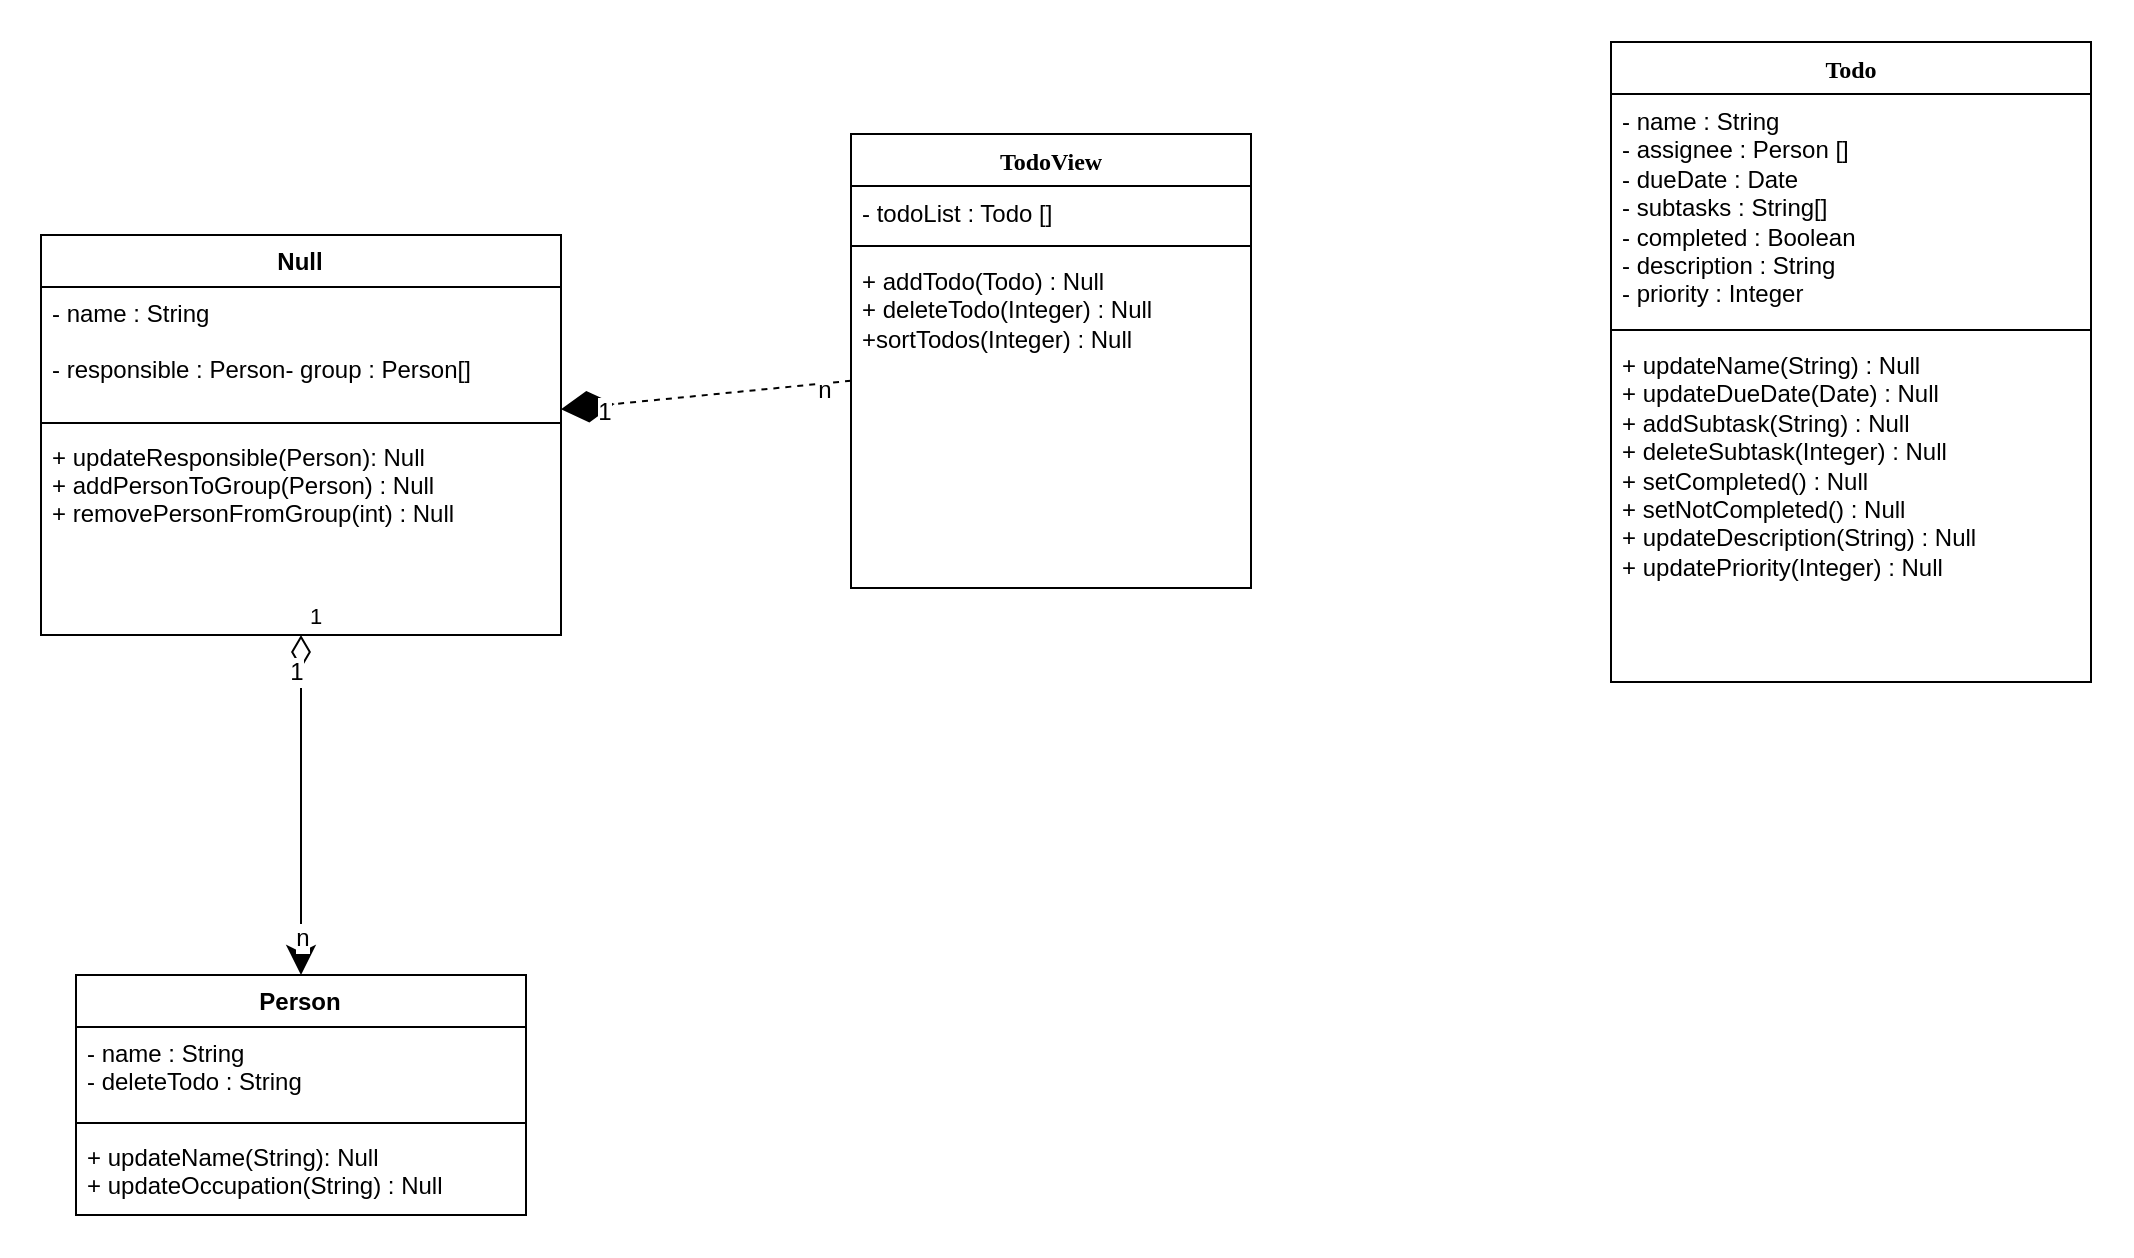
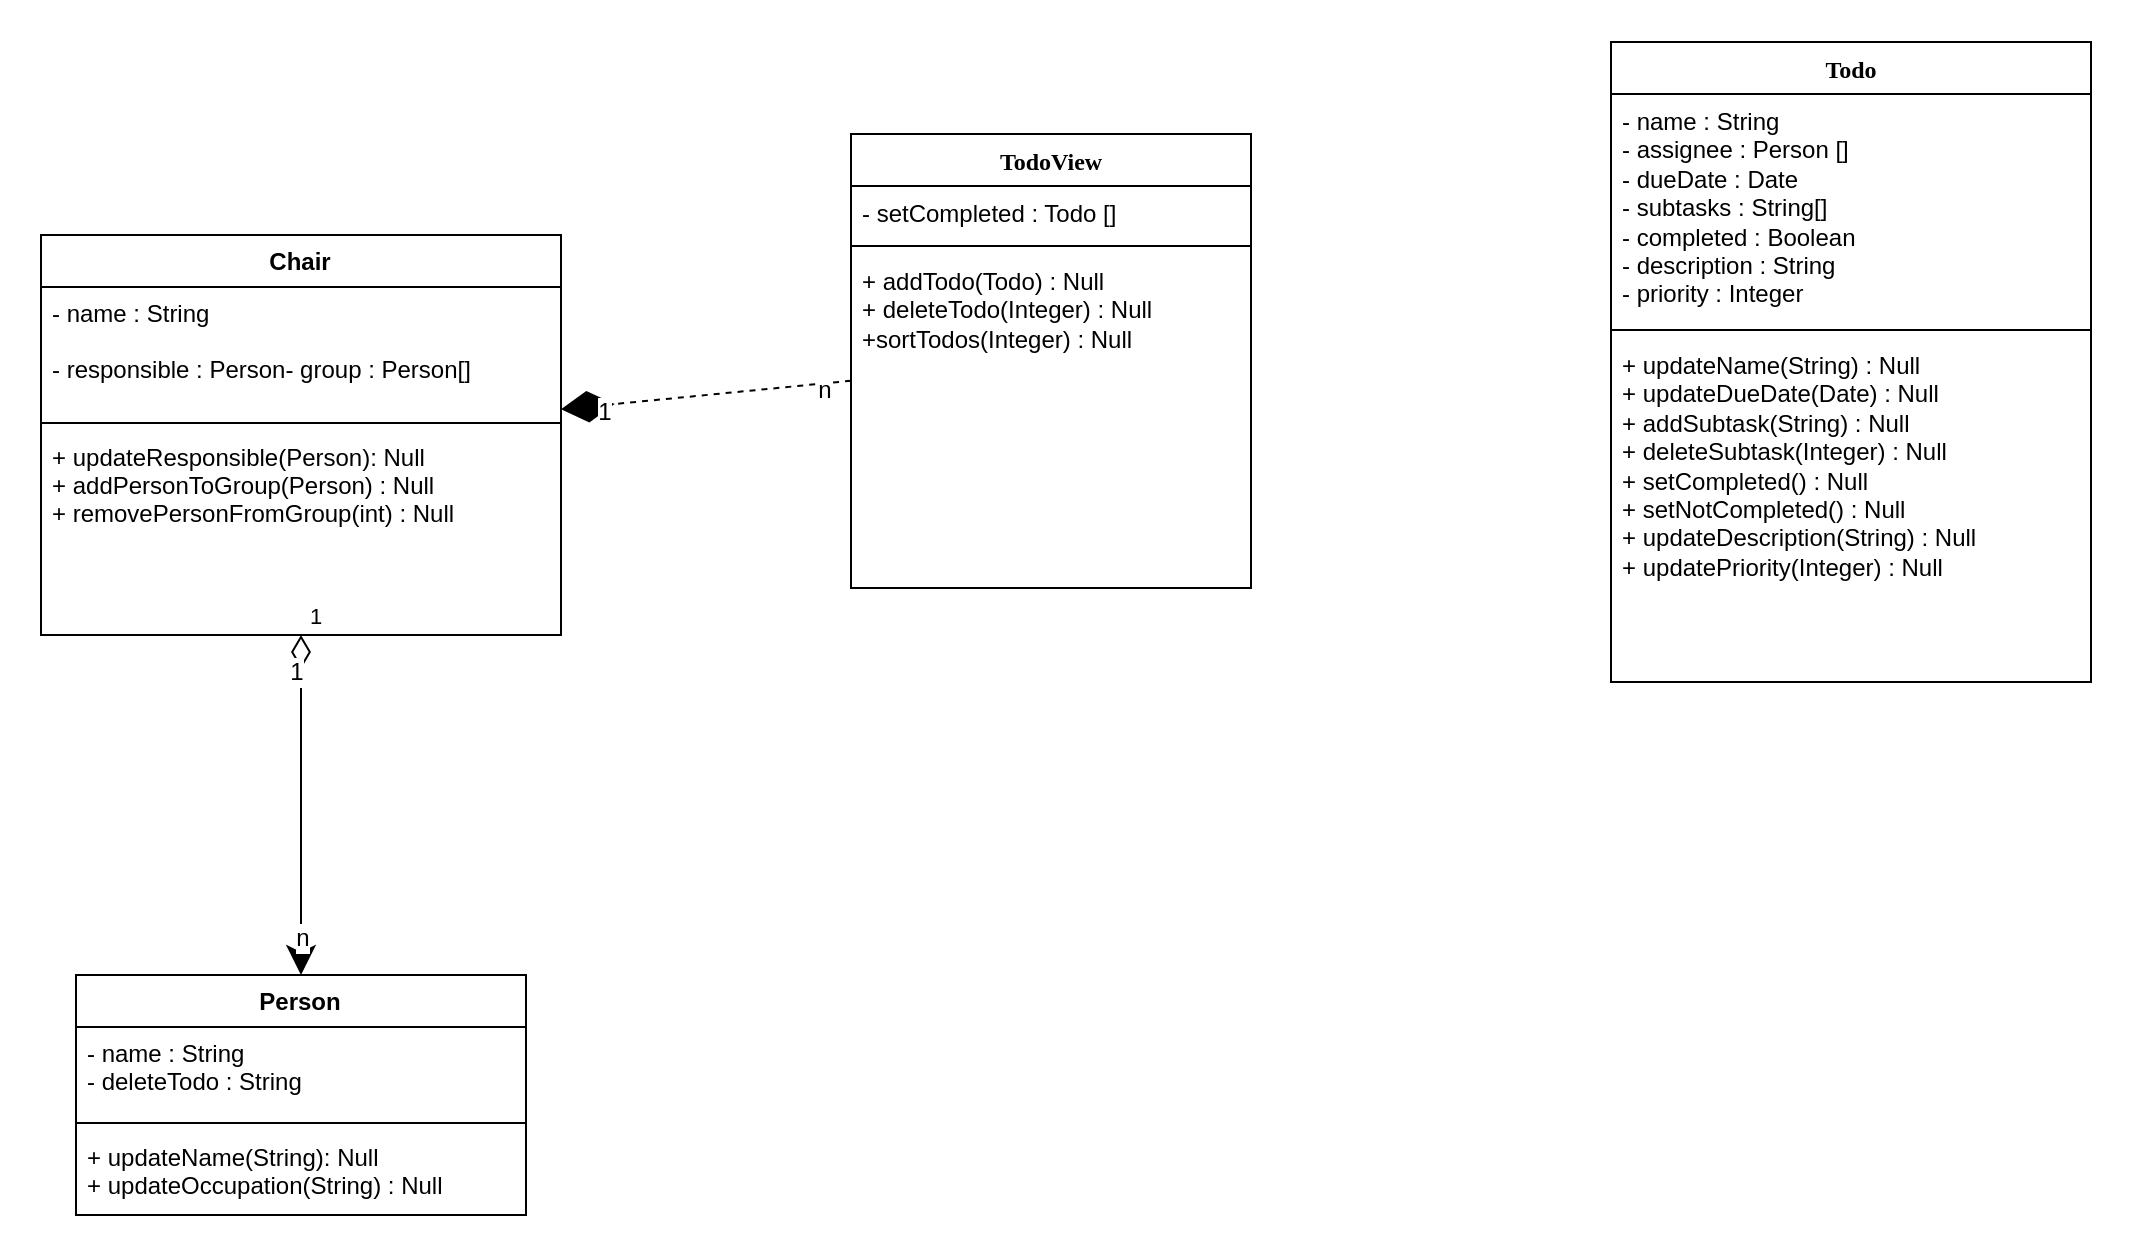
node "- todoList : Todo []": label "- todoList : Todo []" -> "- setCompleted : Todo []"
node "Null": label "Null" -> "Chair"
